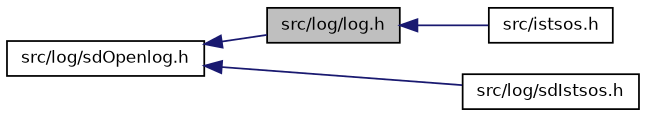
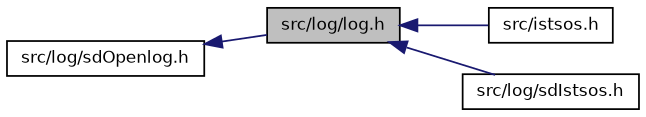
edge "src/log/sdIstsos.h" -> "src/log/sdOpenlog.h": now "src/log/sdIstsos.h" -> "src/log/log.h"
